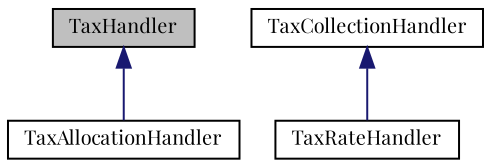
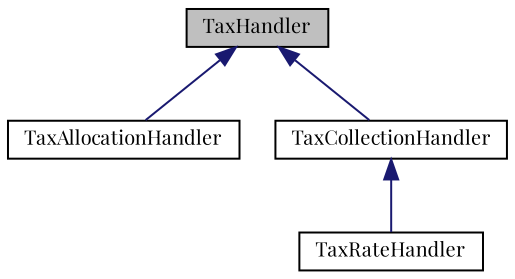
edge "TaxCollectionHandler" -> "TaxHandler": added
